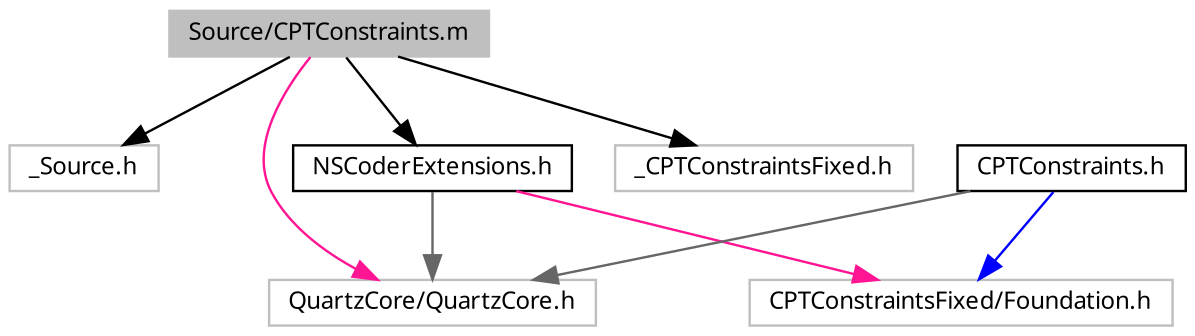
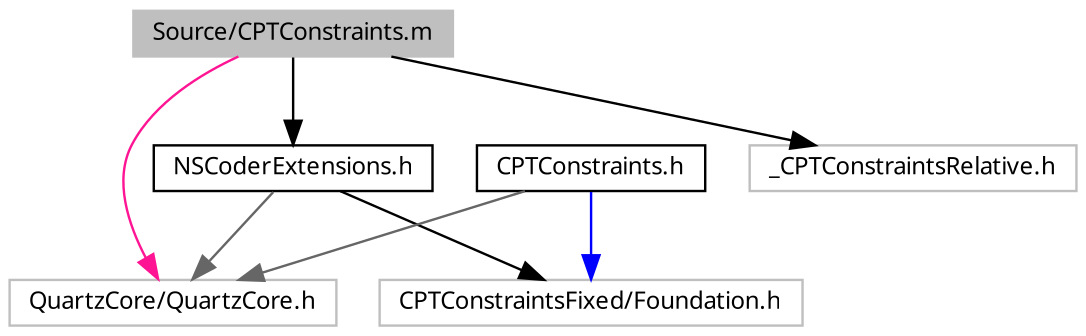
node "_Source.h": label "_Source.h" -> "_CPTConstraintsRelative.h"
node "_CPTConstraintsFixed.h": removed
edge "NSCoderExtensions.h" -> "CPTConstraintsFixed/Foundation.h": color deeppink -> black
